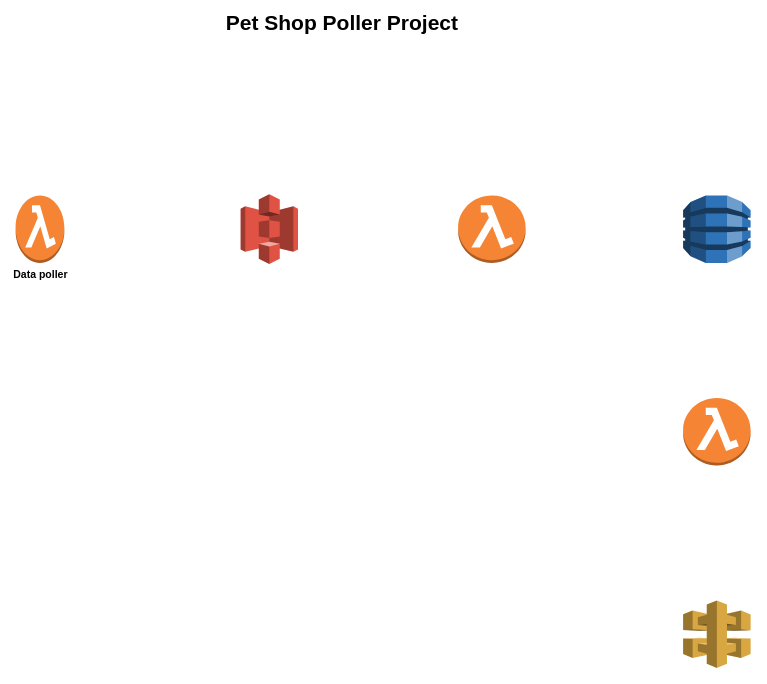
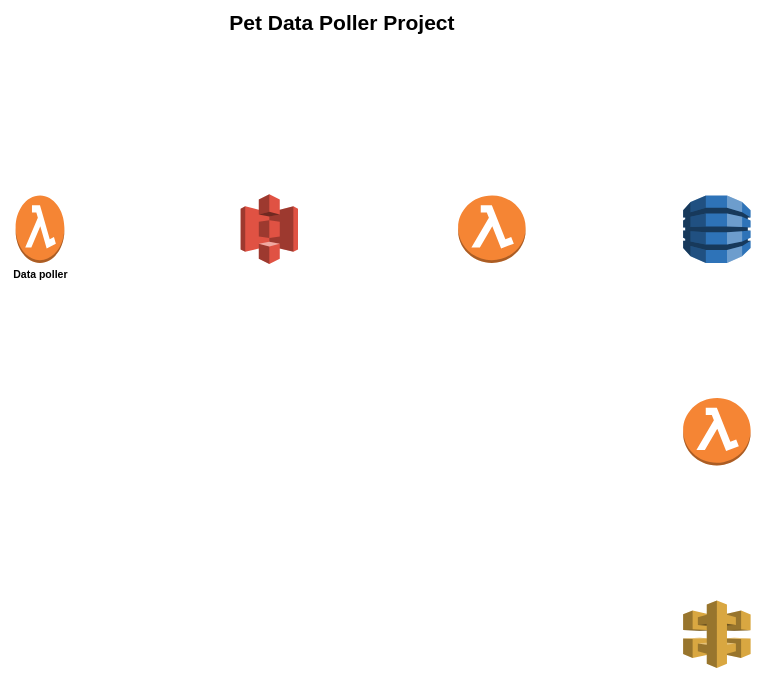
node "Pet Shop Poller Project": label "Pet Shop Poller Project" -> "Pet Data Poller Project"
